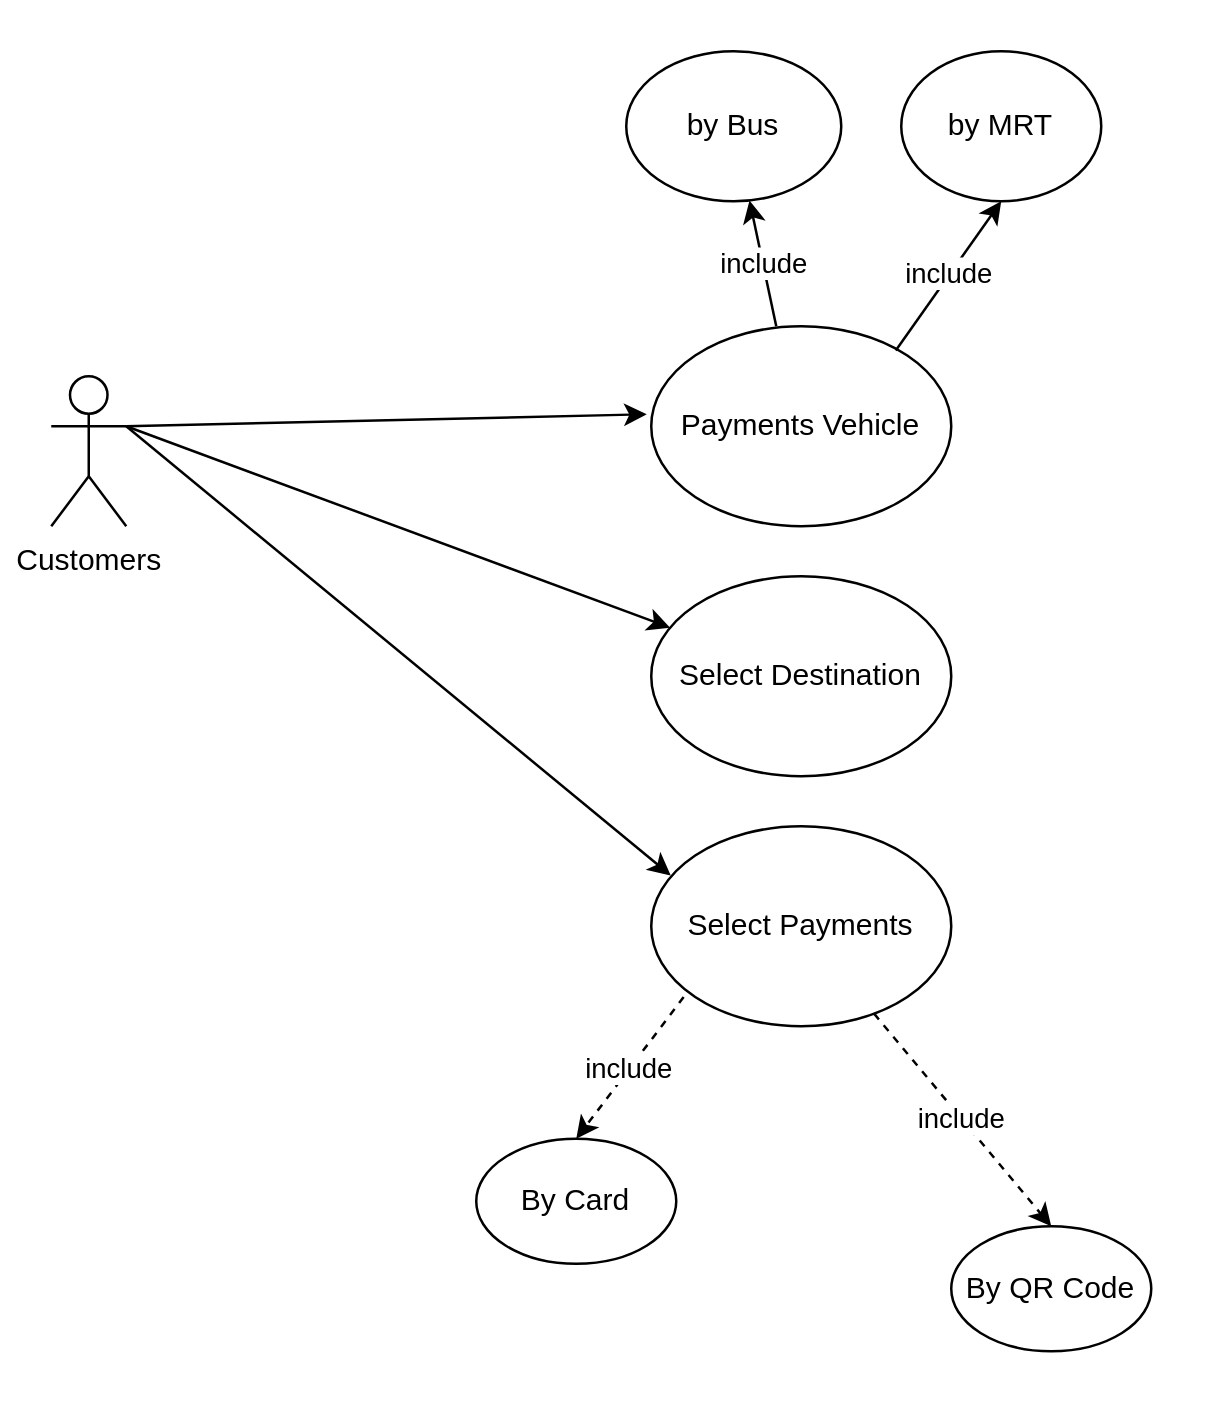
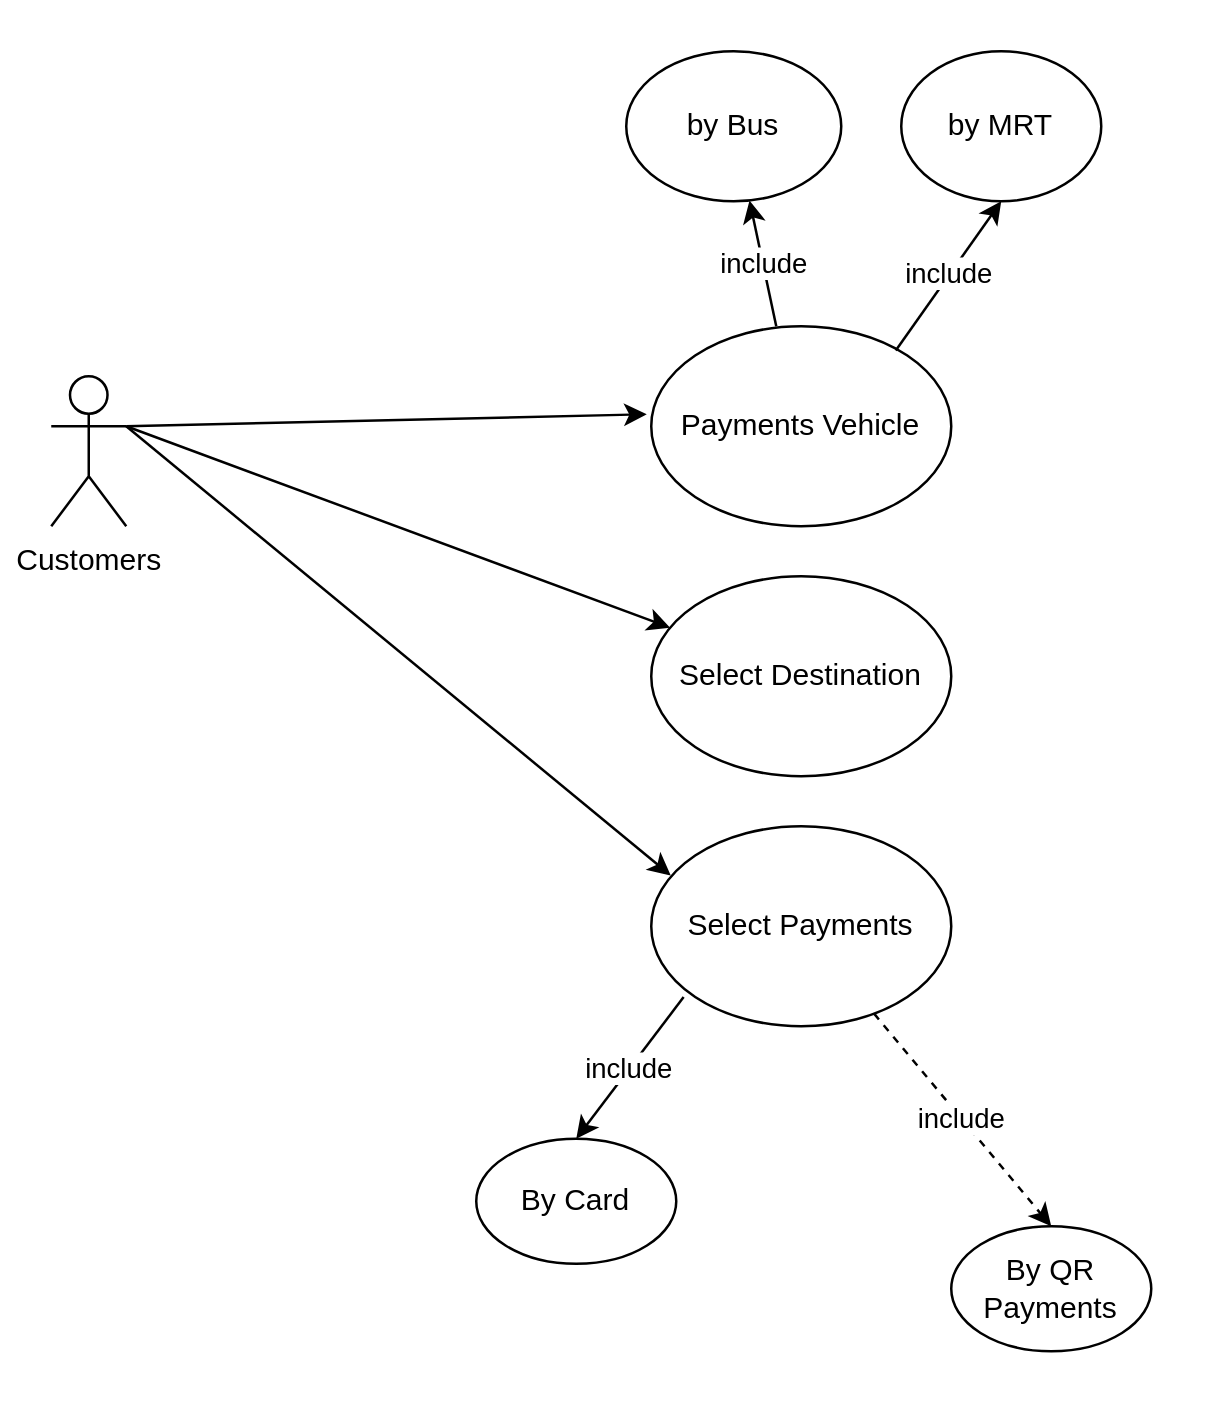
edge "Select Payments" -> "By Card": style dashed -> solid
node "By QR Code": label "By QR Code" -> "By QR Payments"
